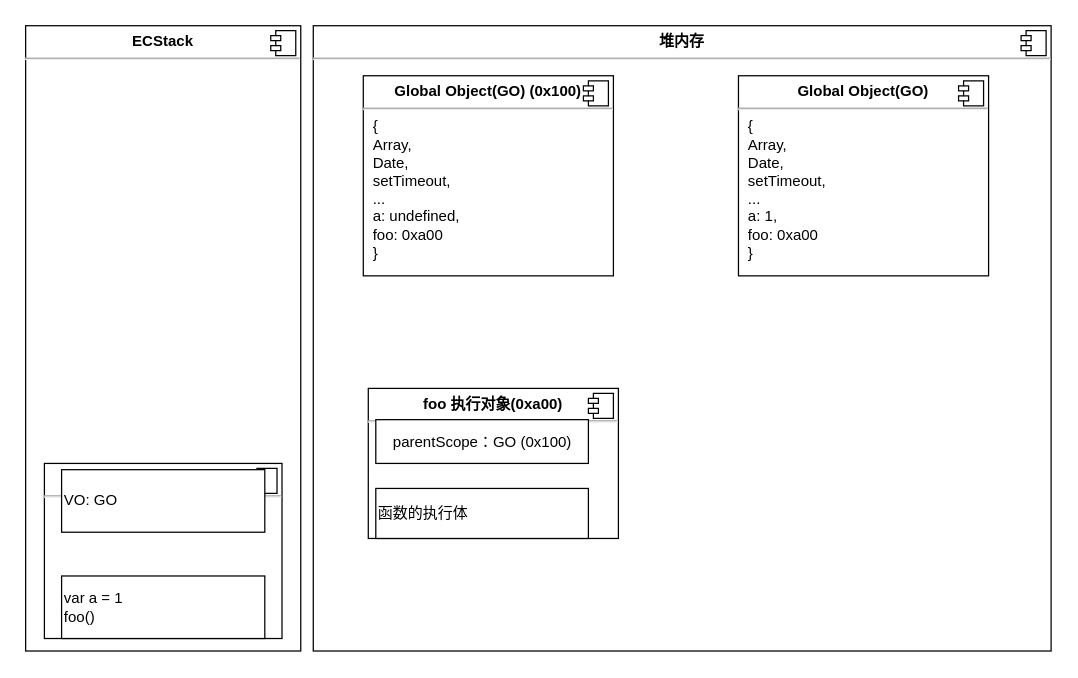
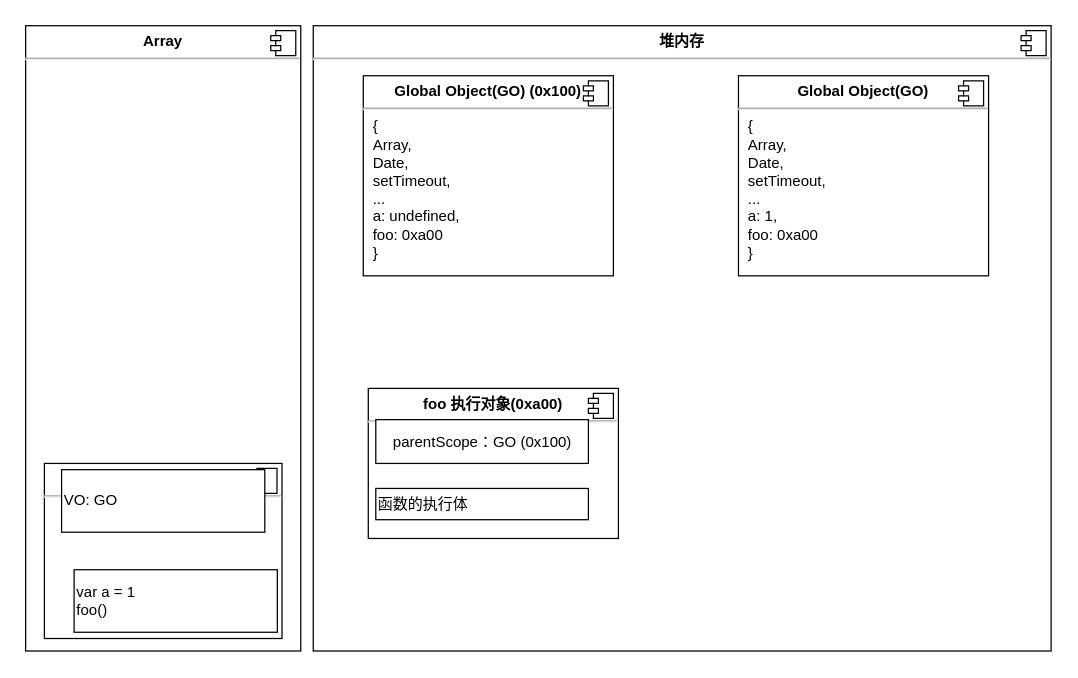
node "ECStack": label "ECStack" -> "Array"
node "函数的执行体": size 213x50 -> 213x31
node "var a = 1 foo()": moved (163, 607) -> (176, 601)
